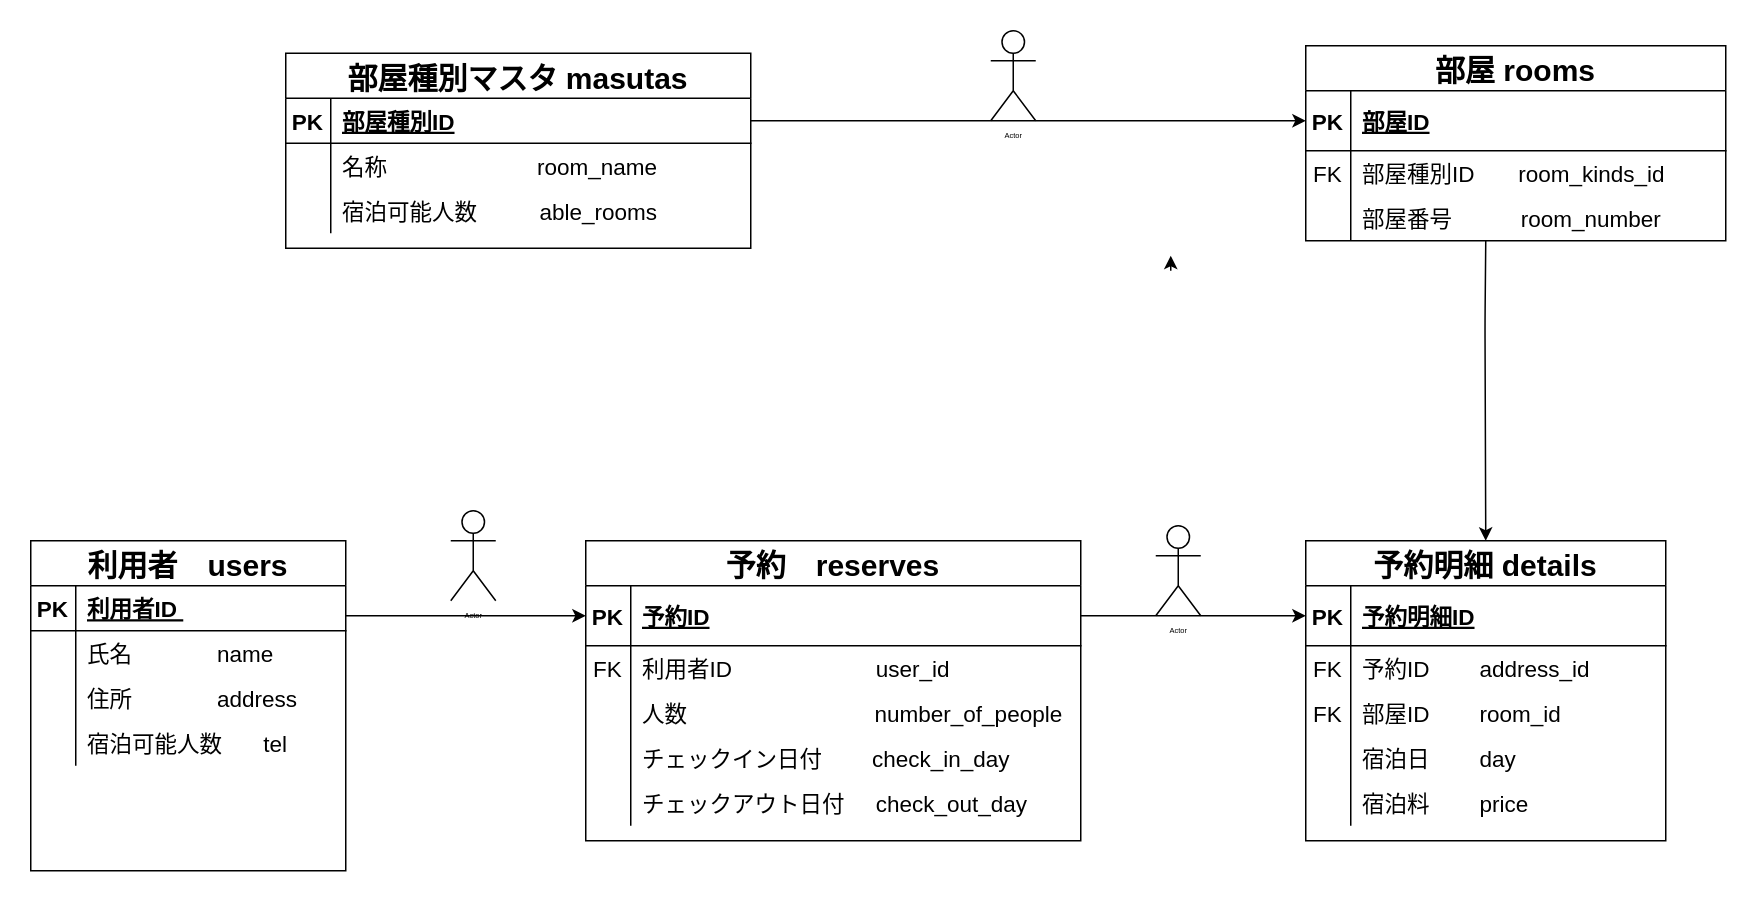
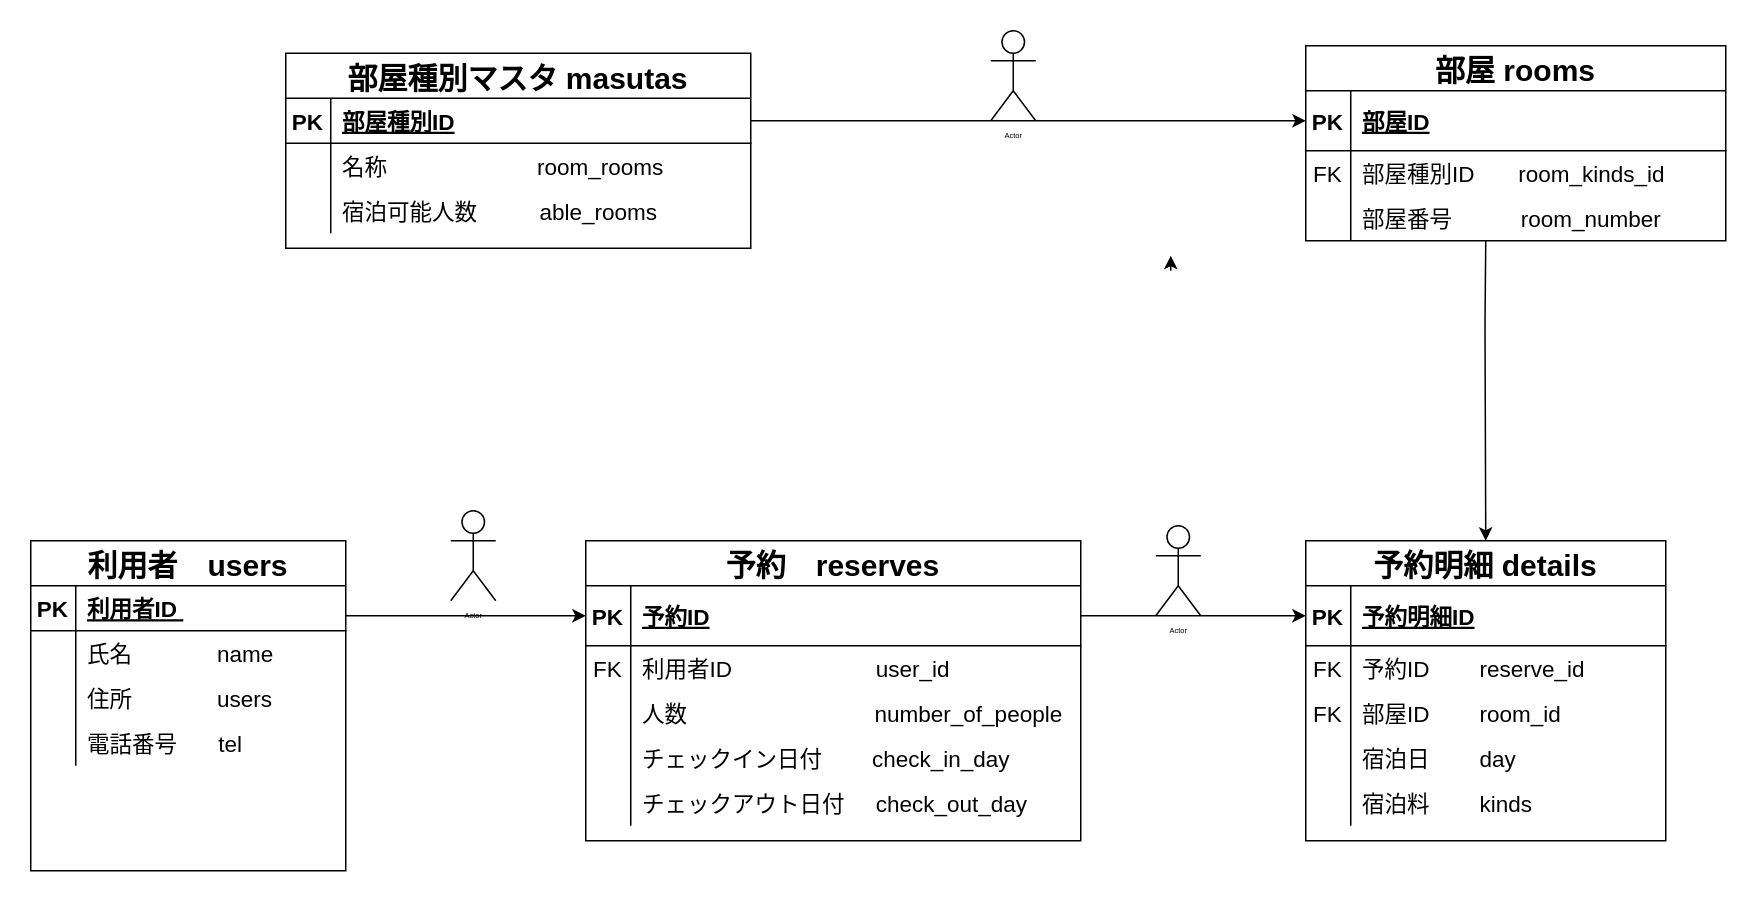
node "名称 room_name": label "名称 room_name" -> "名称 room_rooms"
node "予約ID address_id": label "予約ID address_id" -> "予約ID reserve_id"
node "住所 address": label "住所 address" -> "住所 users"
node "宿泊可能人数 tel": label "宿泊可能人数 tel" -> "電話番号 tel"
node "宿泊料 price": label "宿泊料 price" -> "宿泊料 kinds"
